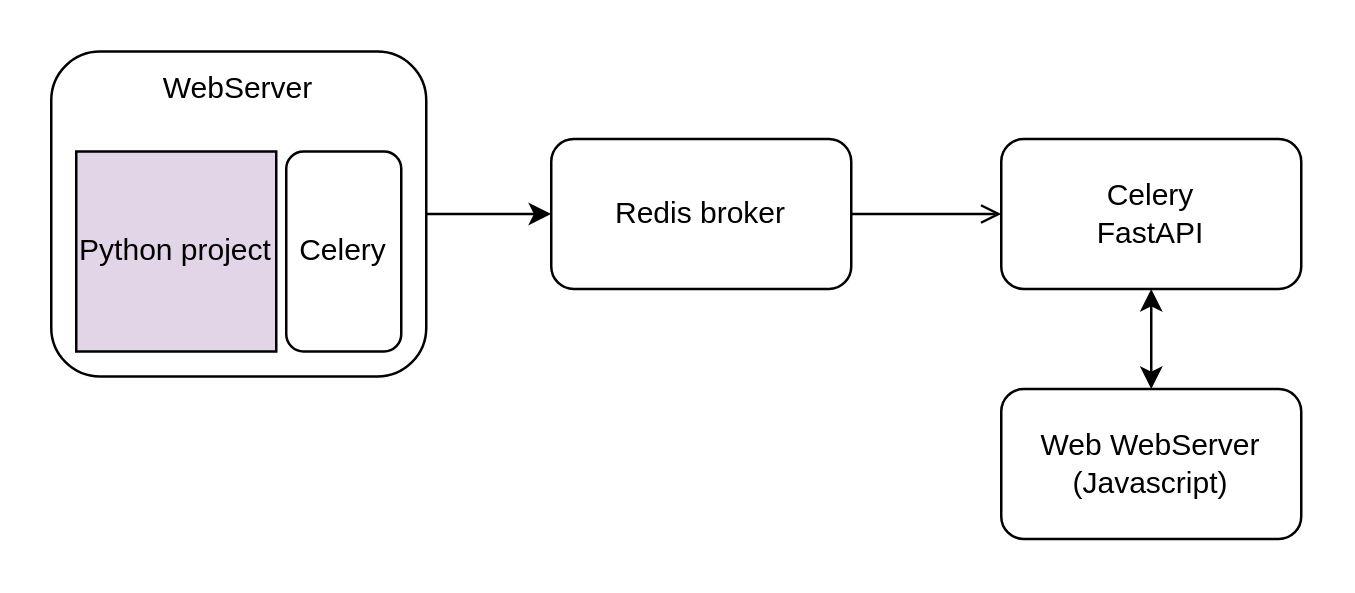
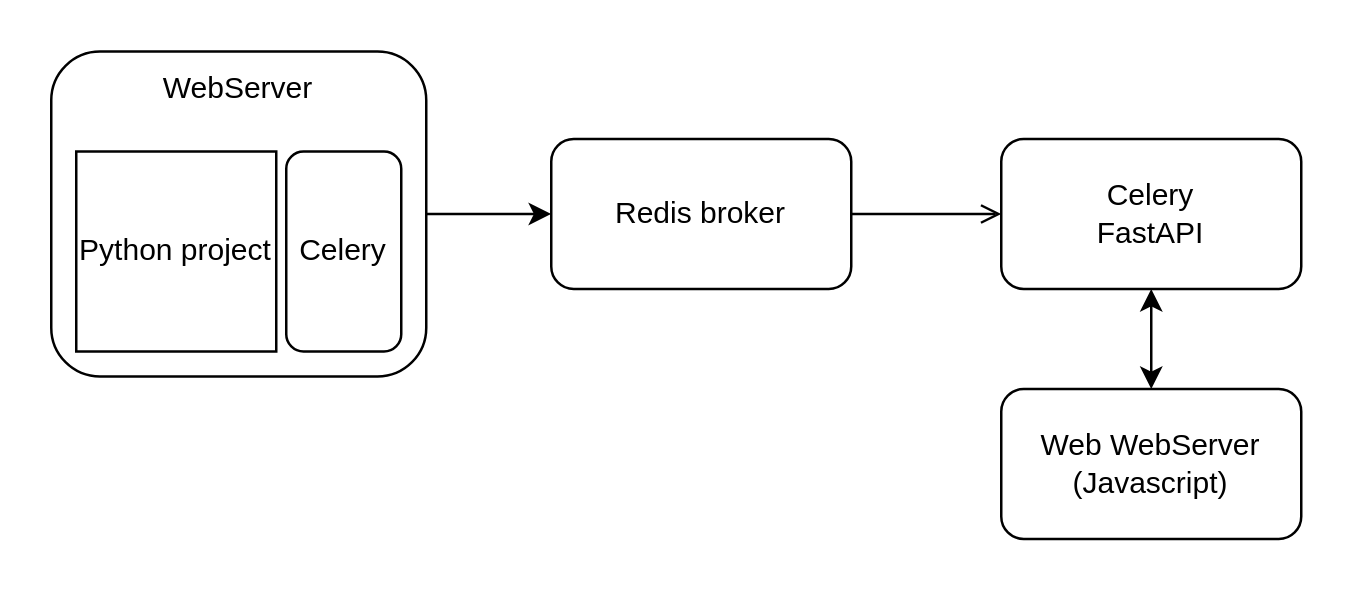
node "Python project": fillcolor #e1d5e7 -> #ffffff
